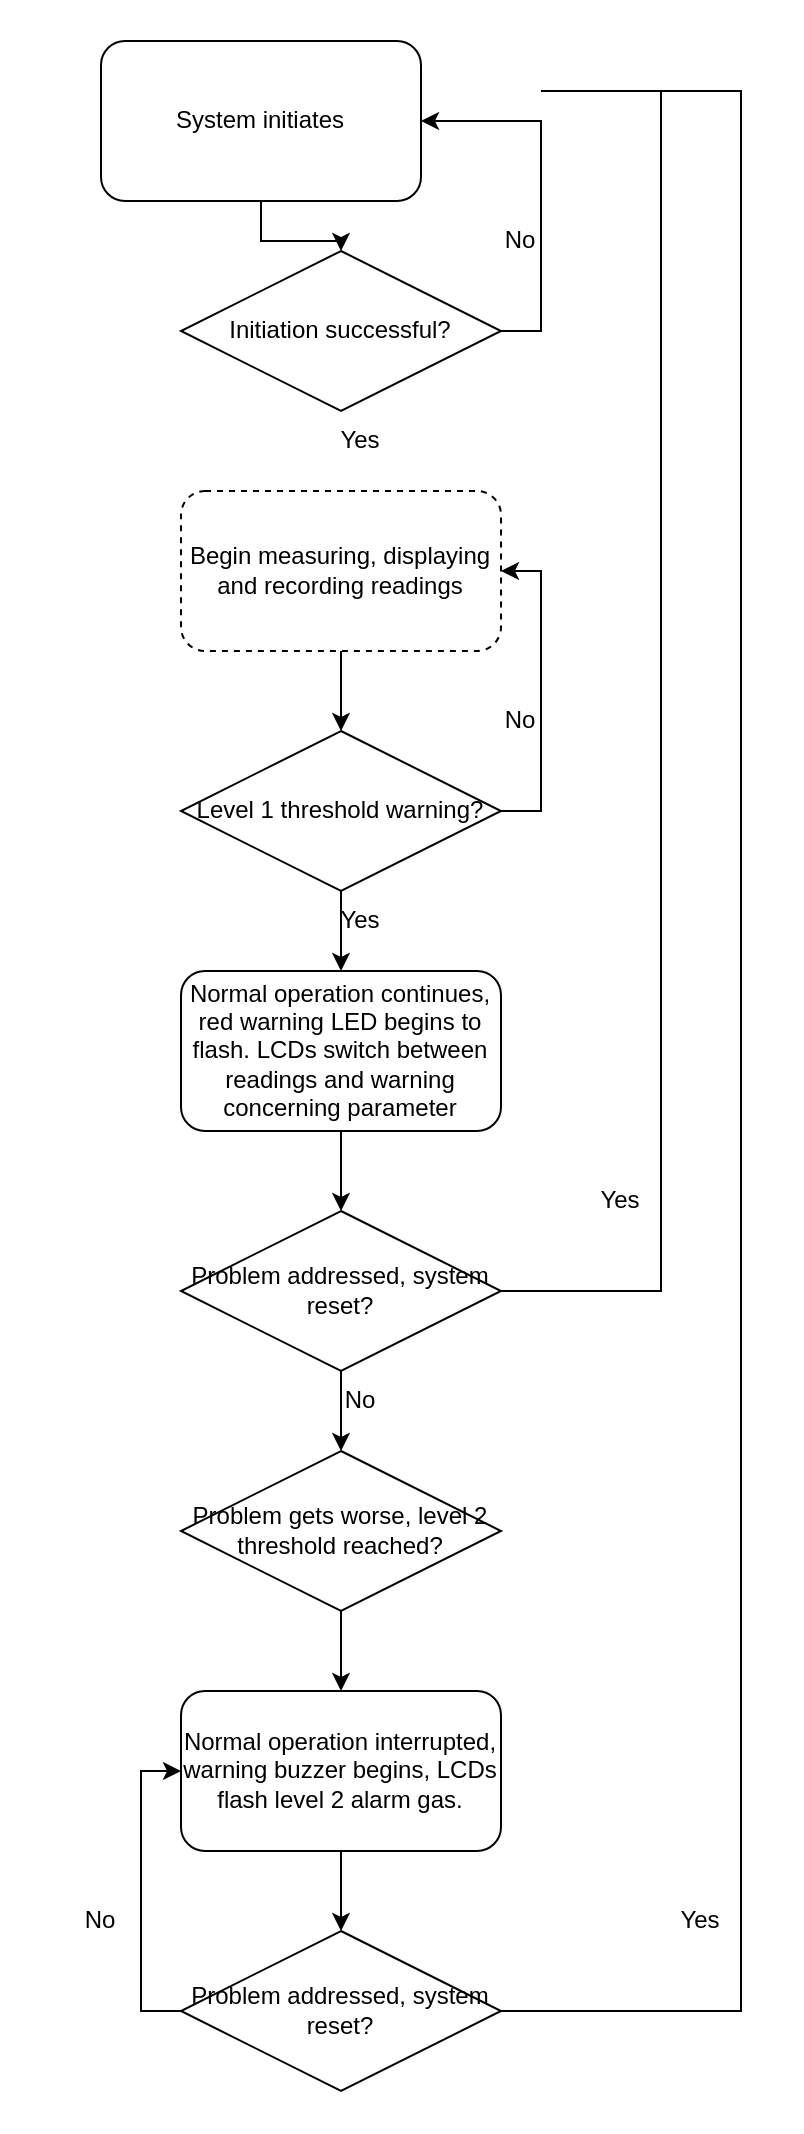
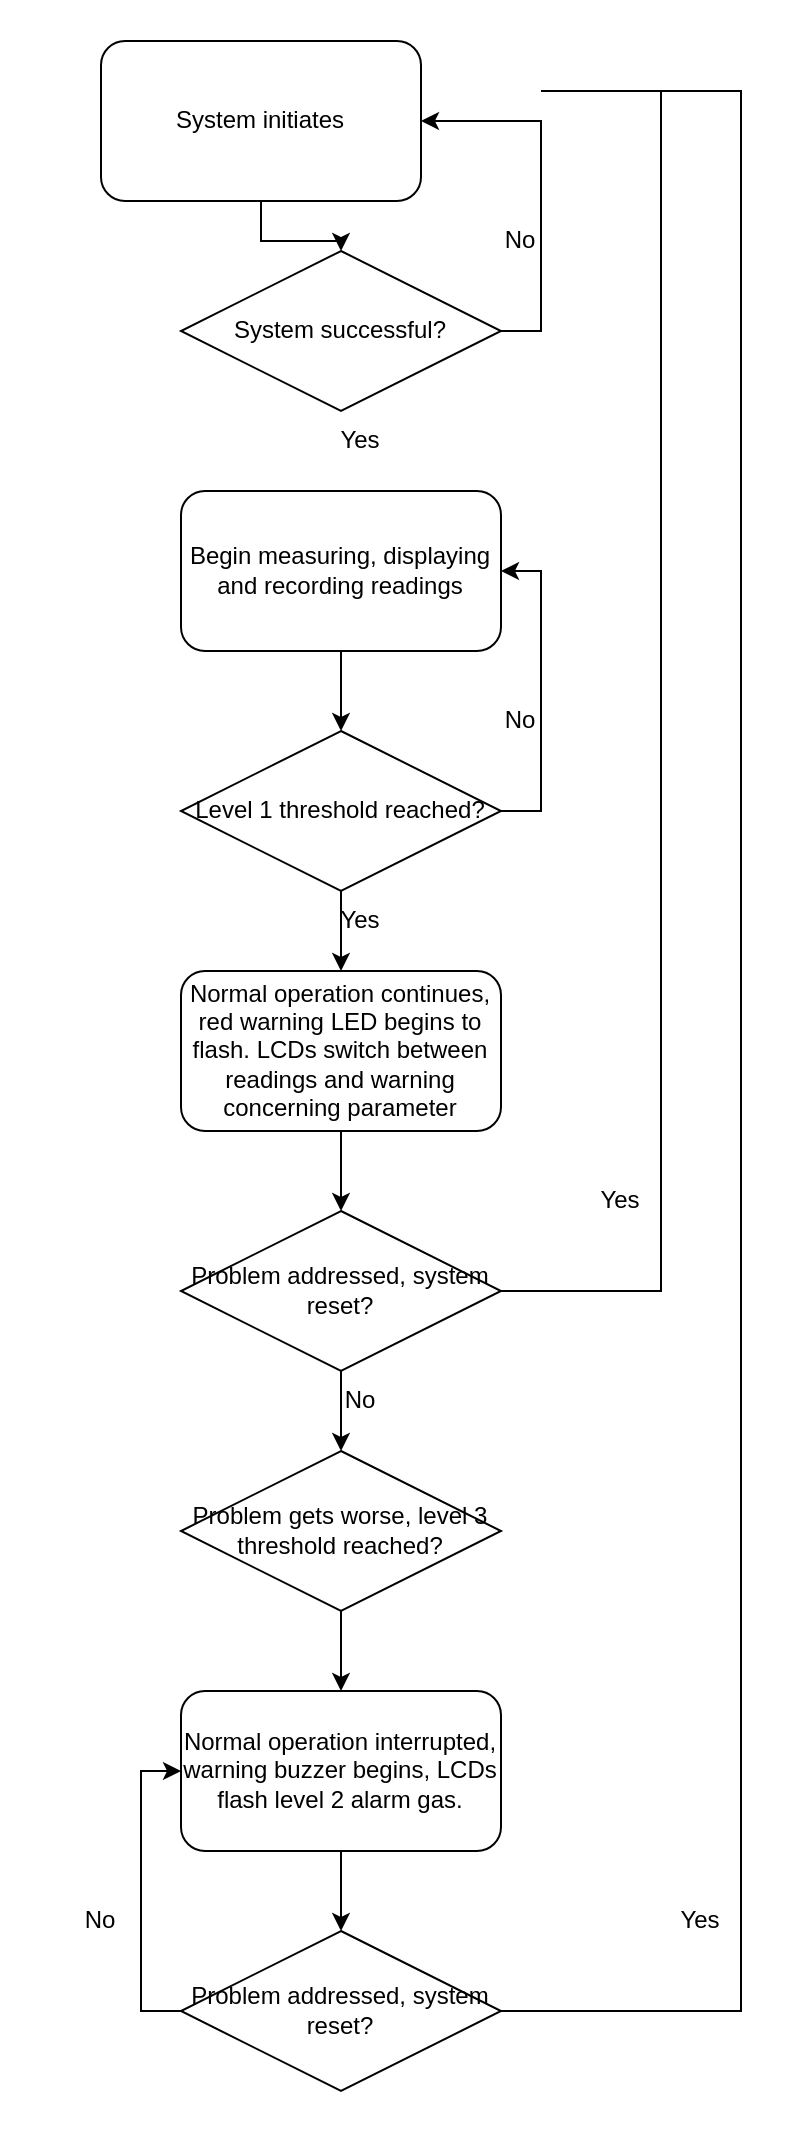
node "Initiation successful?": label "Initiation successful?" -> "System successful?"
node "Begin measuring, displaying and recording readings": style dashed -> solid
node "Level 1 threshold warning?": label "Level 1 threshold warning?" -> "Level 1 threshold reached?"
node "Problem gets worse, level 2 threshold reached?": label "Problem gets worse, level 2 threshold reached?" -> "Problem gets worse, level 3 threshold reached?"
